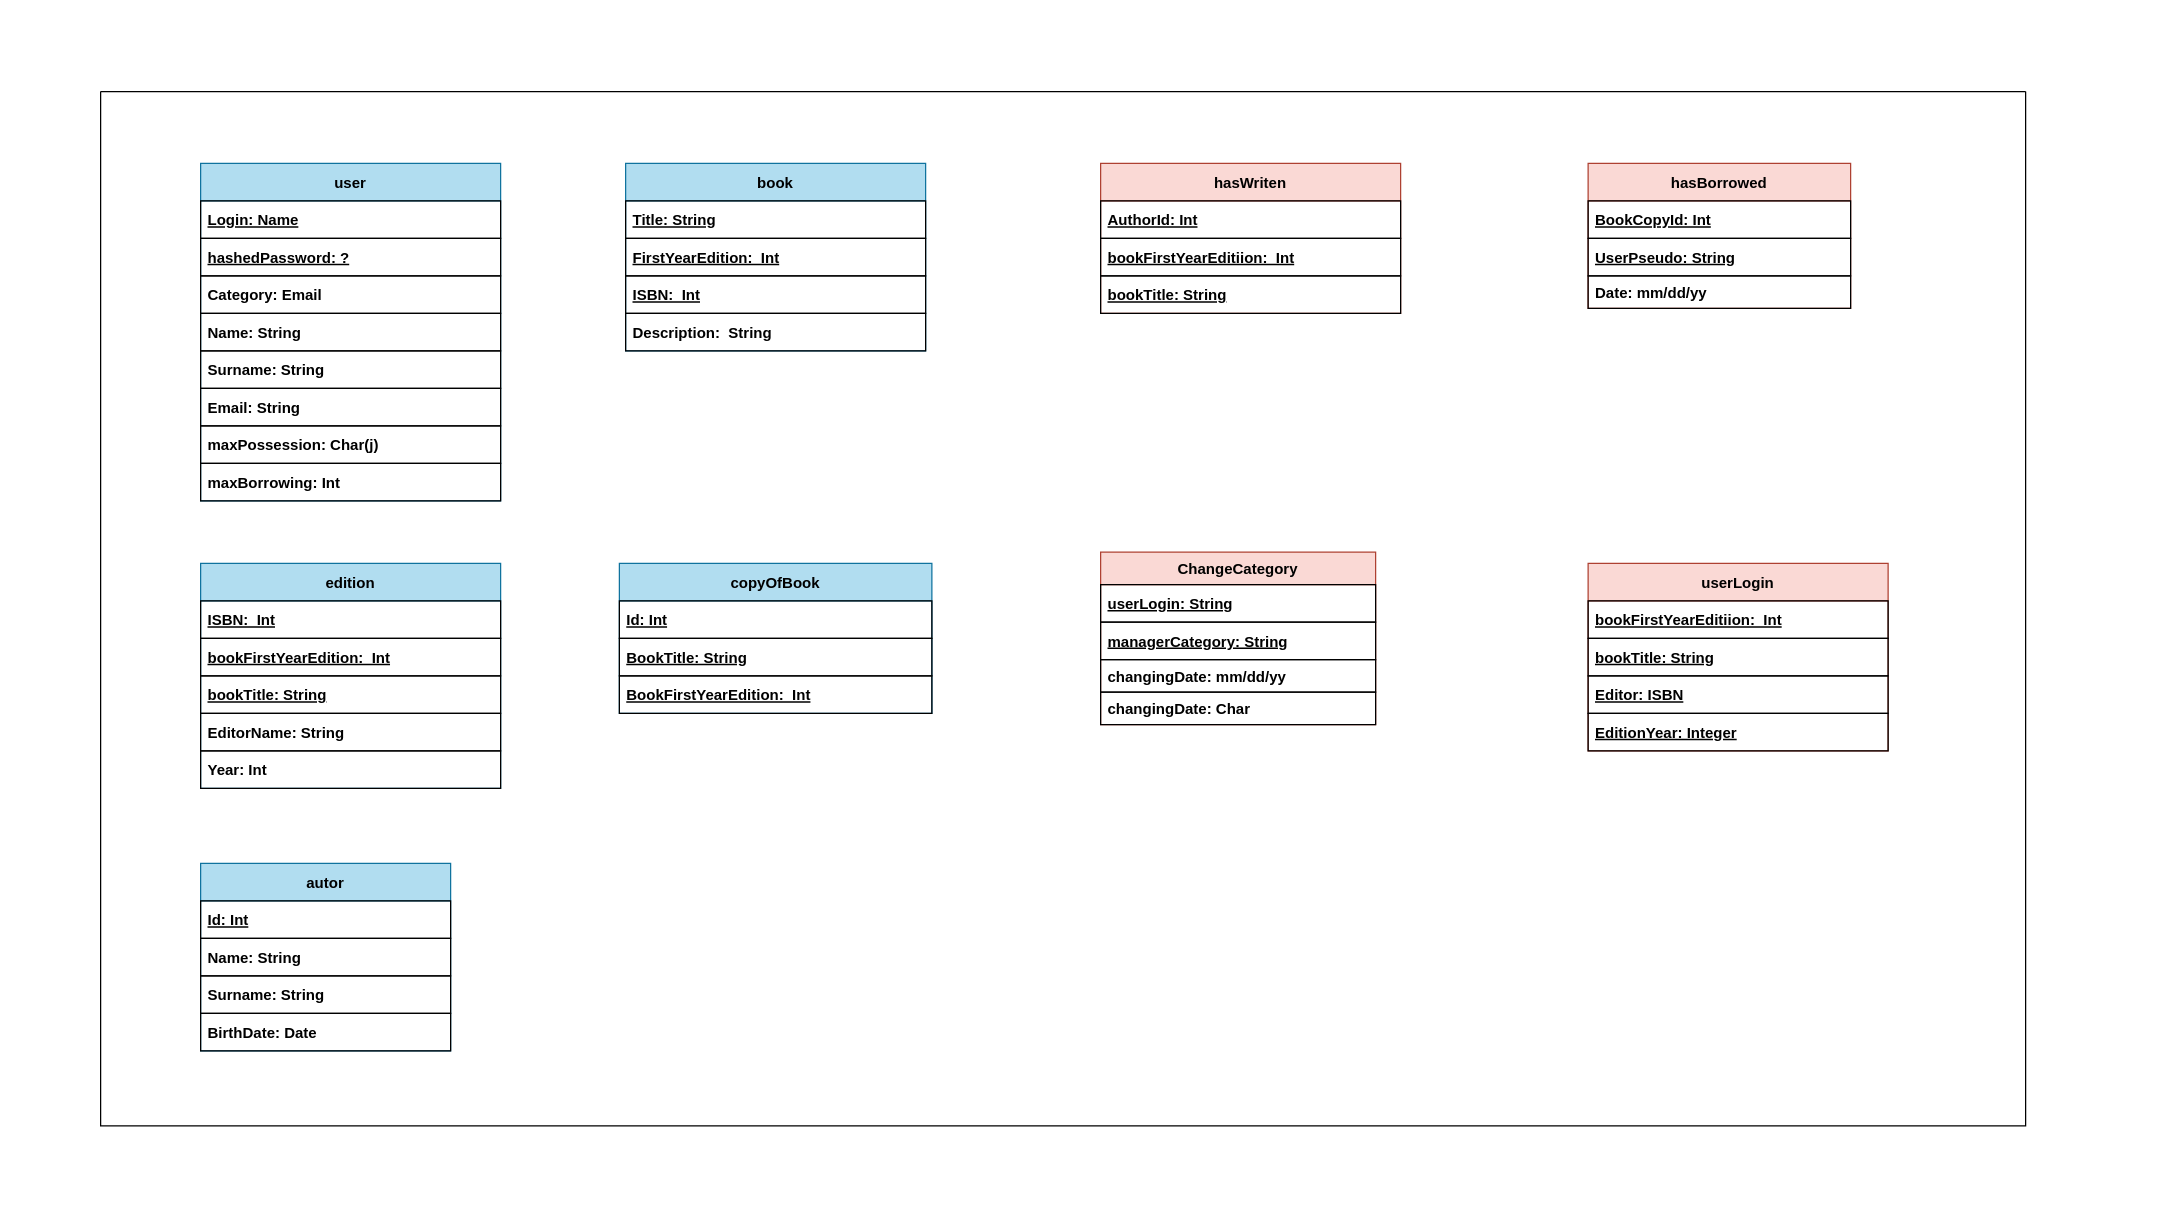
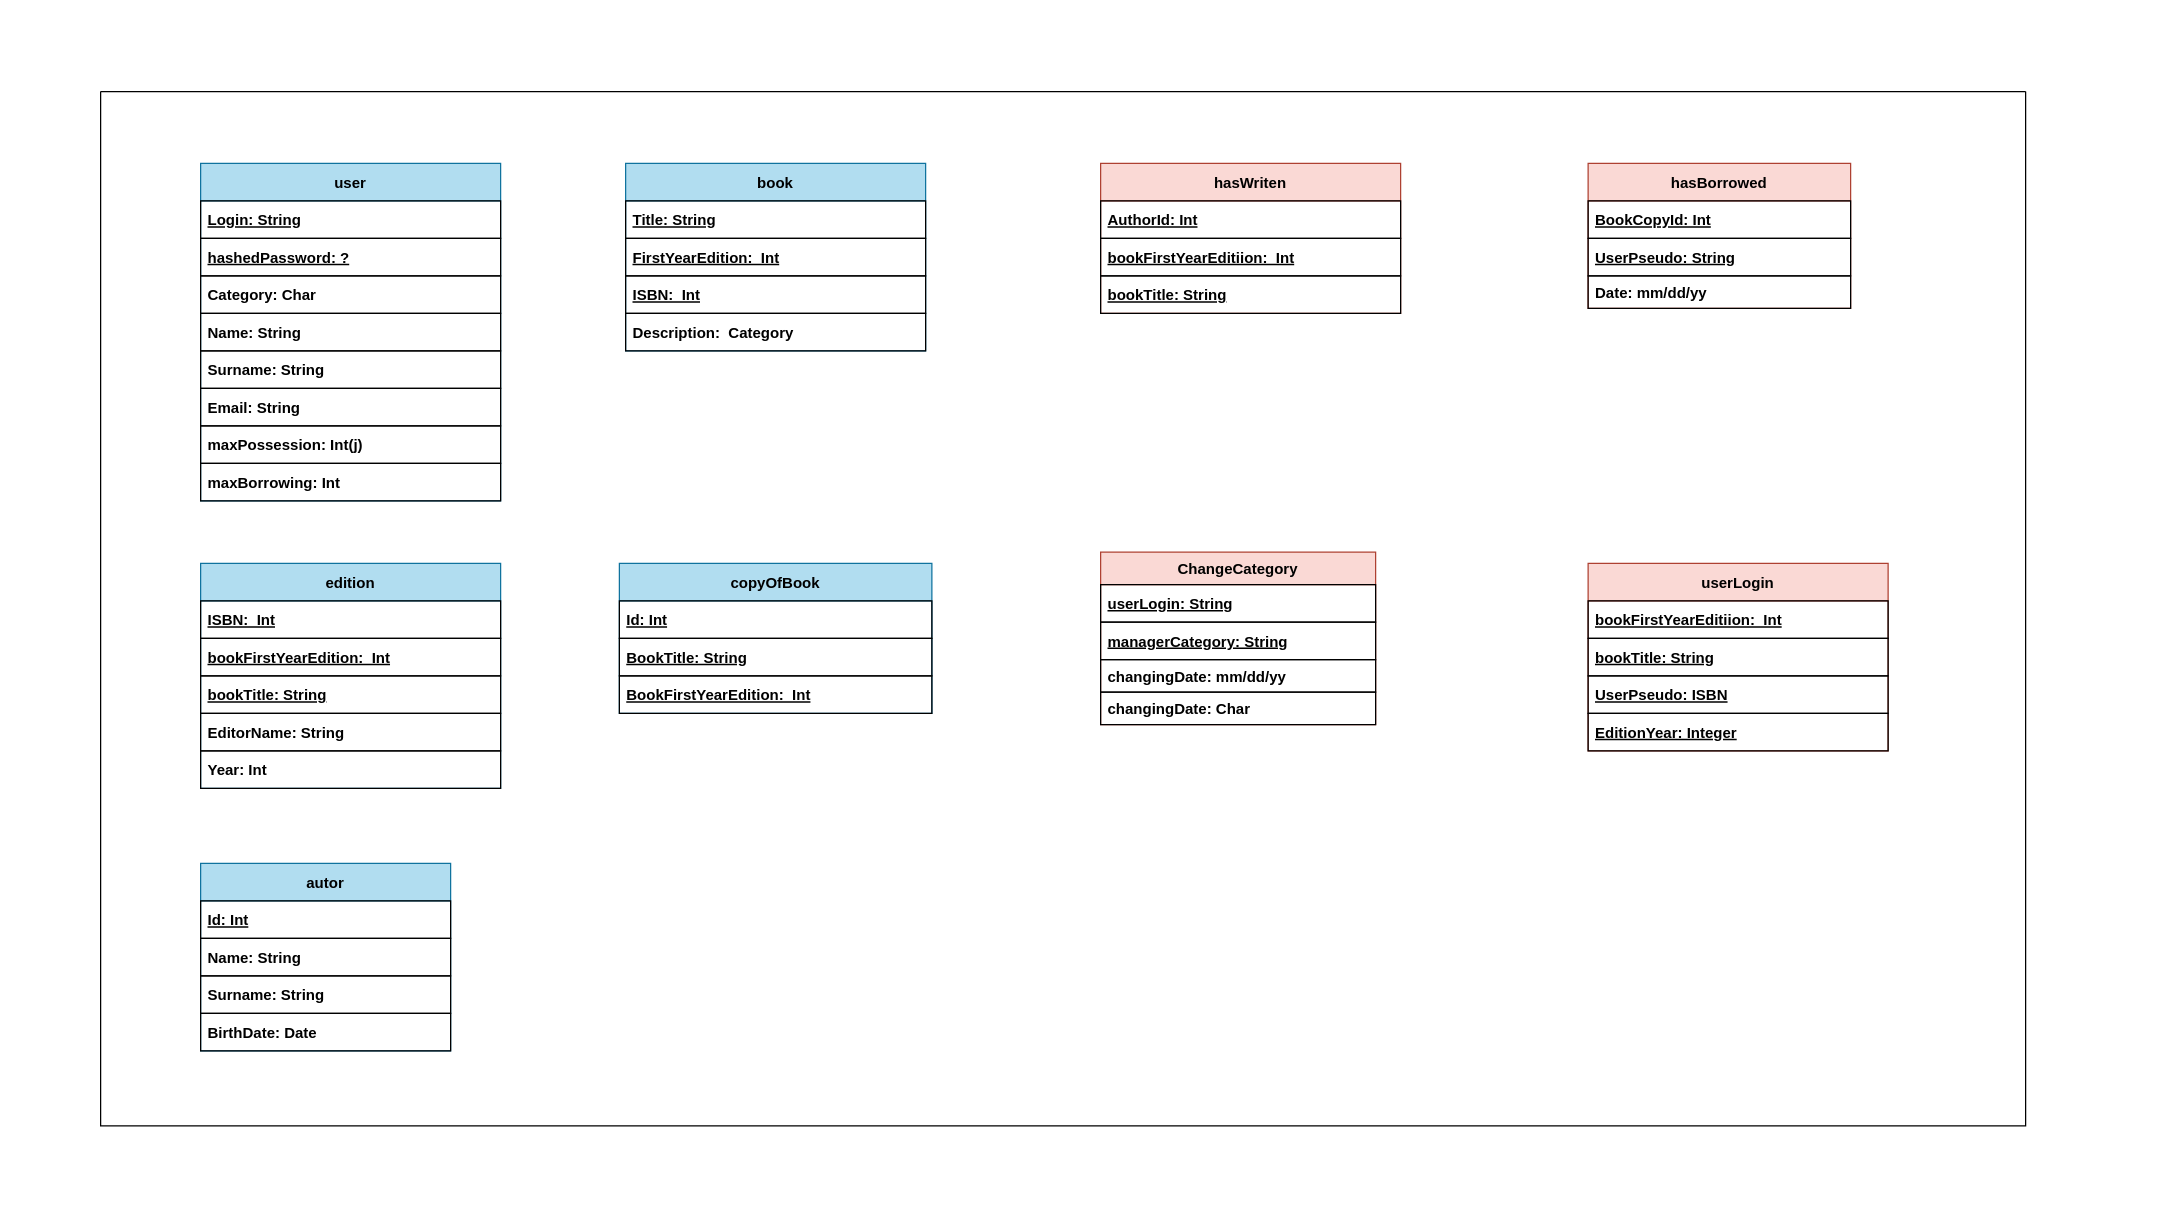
node "Login: Name": label "Login: Name" -> "Login: String"
node "Category: Email": label "Category: Email" -> "Category: Char"
node "Description: String": label "Description: String" -> "Description: Category"
node "maxPossession: Char(j)": label "maxPossession: Char(j)" -> "maxPossession: Int(j)"
node "Editor: ISBN": label "Editor: ISBN" -> "UserPseudo: ISBN"
